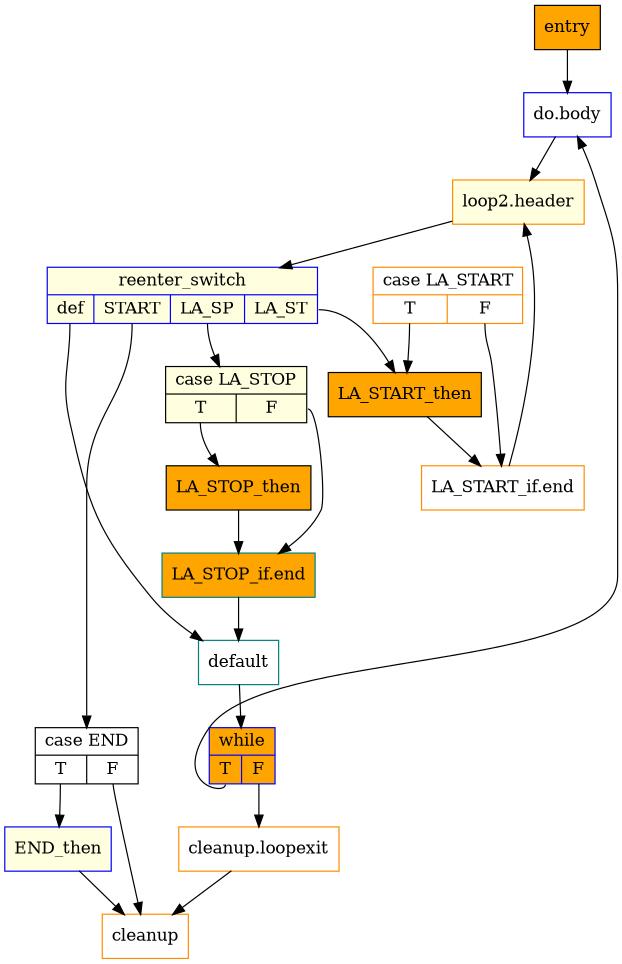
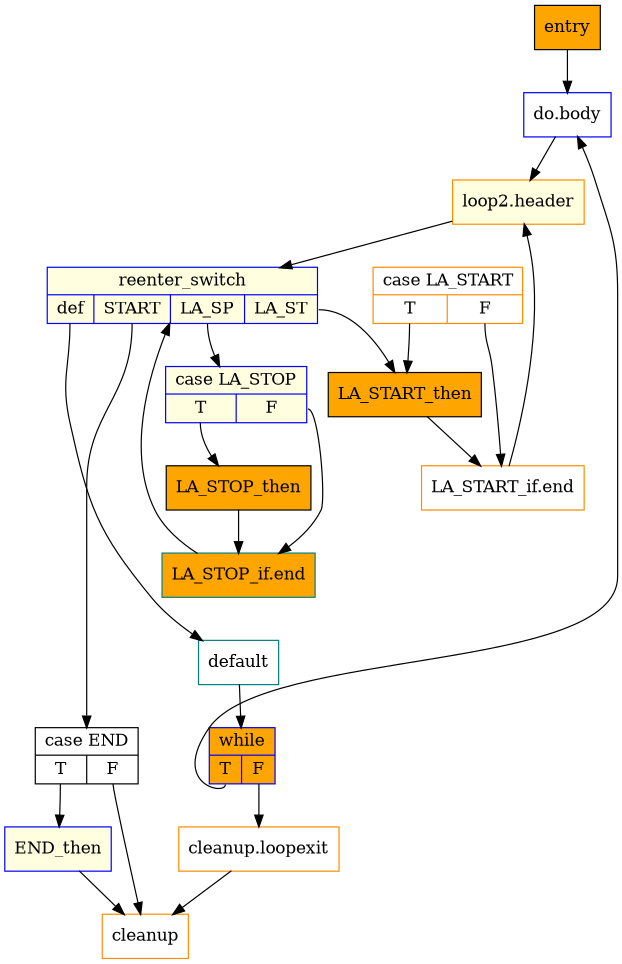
node "case LA_STOP": color black -> blue
edge "LA_STOP_if.end" -> "default": now "LA_STOP_if.end" -> "reenter_switch"
